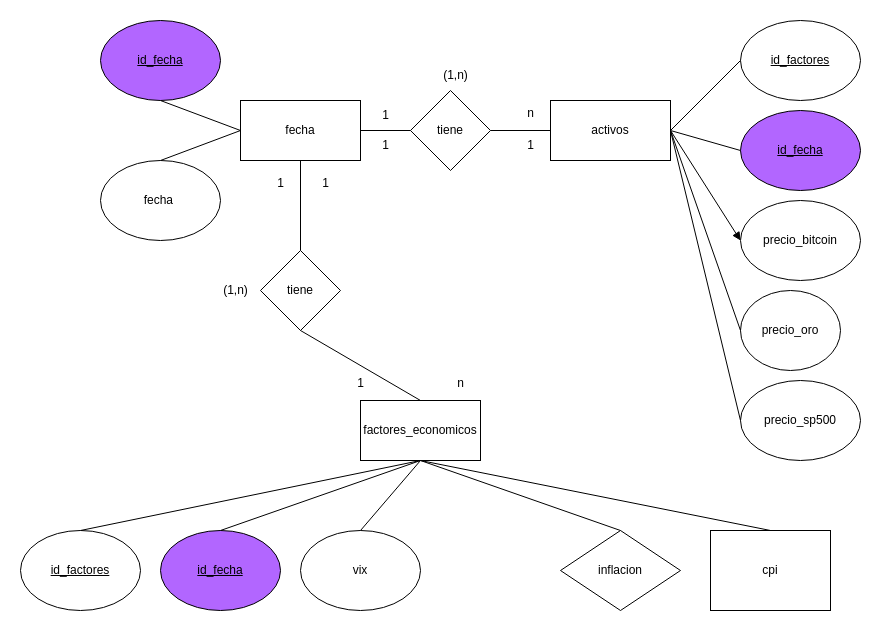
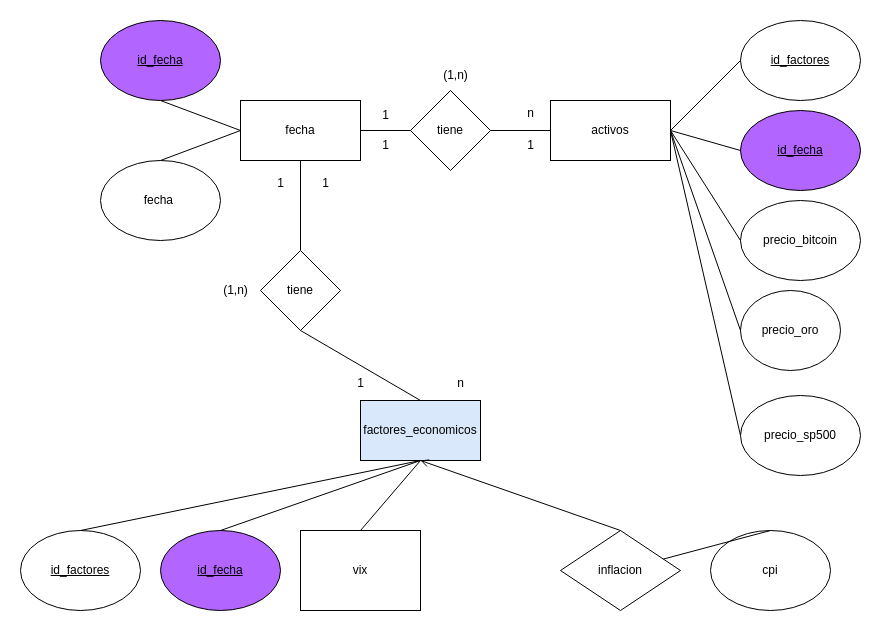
edge "activos" -> "precio_bitcoin": arrowhead block -> none
node "precio_sp500": moved (801, 421) -> (801, 436)
node "factores_economicos": fillcolor #ffffff -> #dae8fc
edge "factores_economicos" -- "inflacion": arrowhead none -> open
edge "factores_economicos" -- "cpi": now "inflacion" -- "cpi"
node "vix": shape ellipse -> rectangle
node "cpi": shape rectangle -> ellipse
